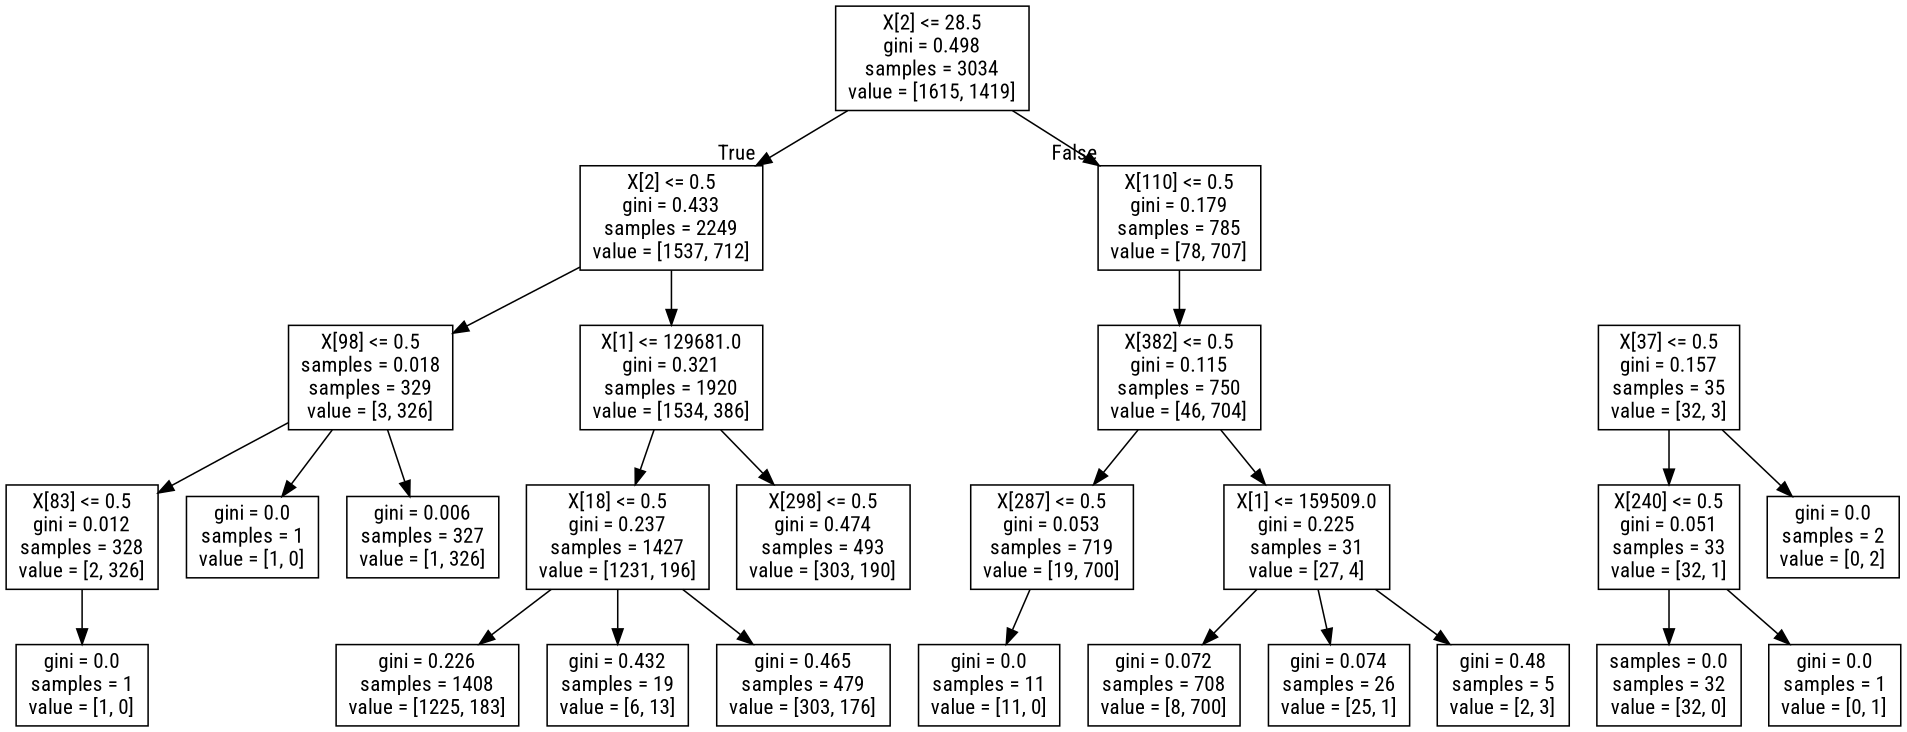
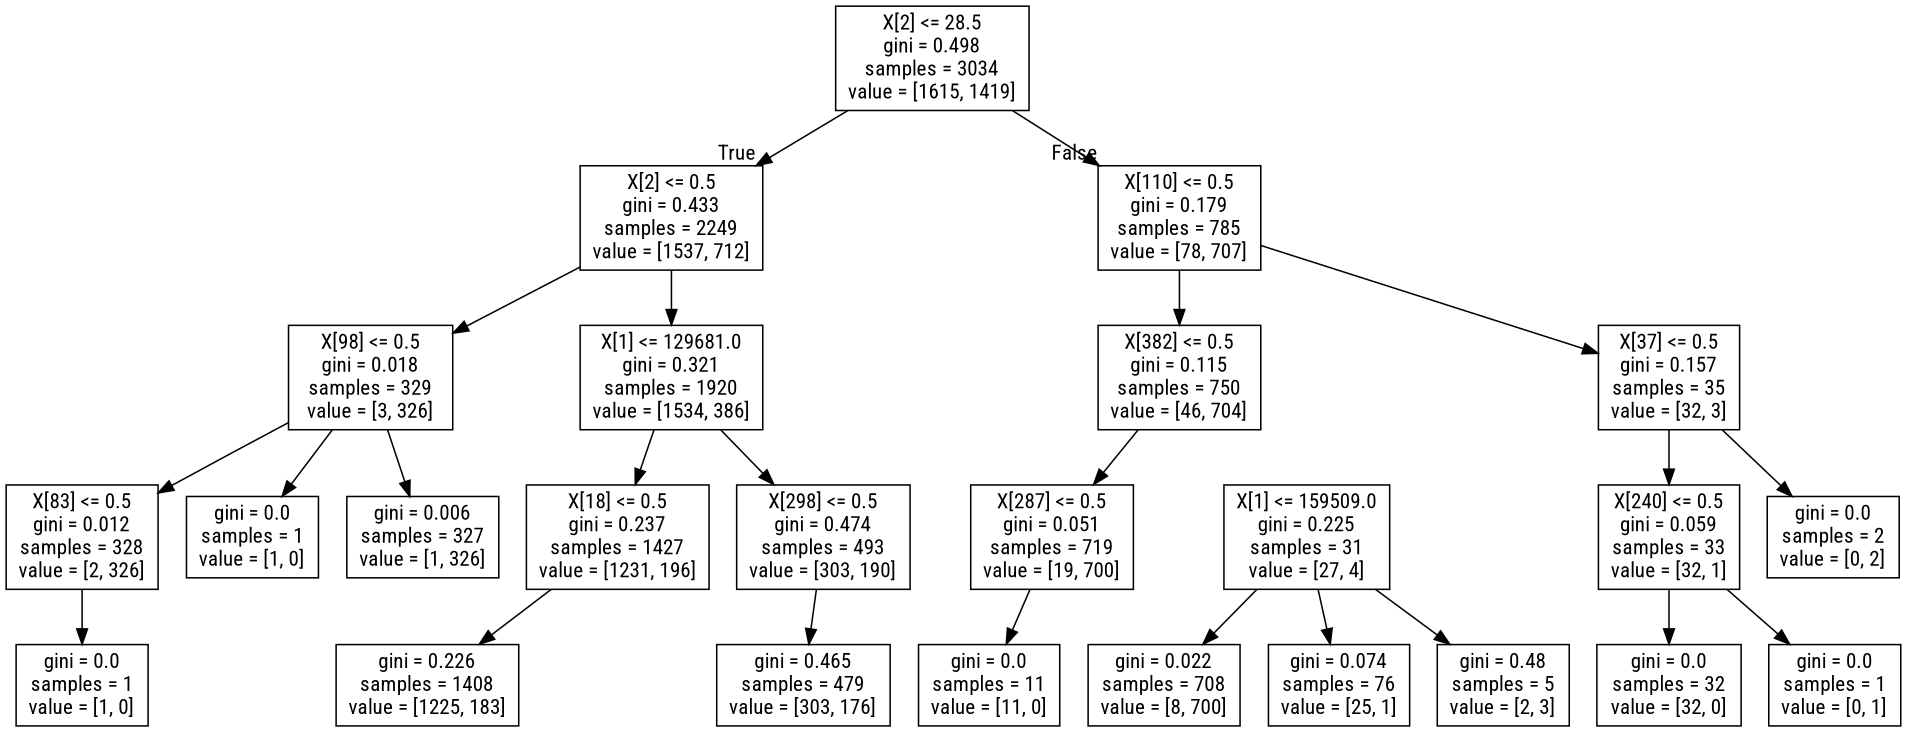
edge "X[110] <= 0.5 gini = 0.179 samples = 785 value = [78, 707]" -> "X[37] <= 0.5 gini = 0.157 samples = 35 value = [32, 3]": added
node "X[98] <= 0.5 samples = 0.018 samples = 329 value = [3, 326]": label "X[98] <= 0.5 samples = 0.018 samples = 329 value = [3, 326]" -> "X[98] <= 0.5 gini = 0.018 samples = 329 value = [3, 326]"
edge "X[382] <= 0.5 gini = 0.115 samples = 750 value = [46, 704]" -> "X[1] <= 159509.0 gini = 0.225 samples = 31 value = [27, 4]": removed
node "X[287] <= 0.5 gini = 0.053 samples = 719 value = [19, 700]": label "X[287] <= 0.5 gini = 0.053 samples = 719 value = [19, 700]" -> "X[287] <= 0.5 gini = 0.051 samples = 719 value = [19, 700]"
node "X[240] <= 0.5 gini = 0.051 samples = 33 value = [32, 1]": label "X[240] <= 0.5 gini = 0.051 samples = 33 value = [32, 1]" -> "X[240] <= 0.5 gini = 0.059 samples = 33 value = [32, 1]"
edge "X[18] <= 0.5 gini = 0.237 samples = 1427 value = [1231, 196]" -> "gini = 0.465 samples = 479 value = [303, 176]": now "X[298] <= 0.5 gini = 0.474 samples = 493 value = [303, 190]" -> "gini = 0.465 samples = 479 value = [303, 176]"
node "gini = 0.432 samples = 19 value = [6, 13]": removed
node "gini = 0.072 samples = 708 value = [8, 700]": label "gini = 0.072 samples = 708 value = [8, 700]" -> "gini = 0.022 samples = 708 value = [8, 700]"
node "gini = 0.074 samples = 26 value = [25, 1]": label "gini = 0.074 samples = 26 value = [25, 1]" -> "gini = 0.074 samples = 76 value = [25, 1]"
node "samples = 0.0 samples = 32 value = [32, 0]": label "samples = 0.0 samples = 32 value = [32, 0]" -> "gini = 0.0 samples = 32 value = [32, 0]"
